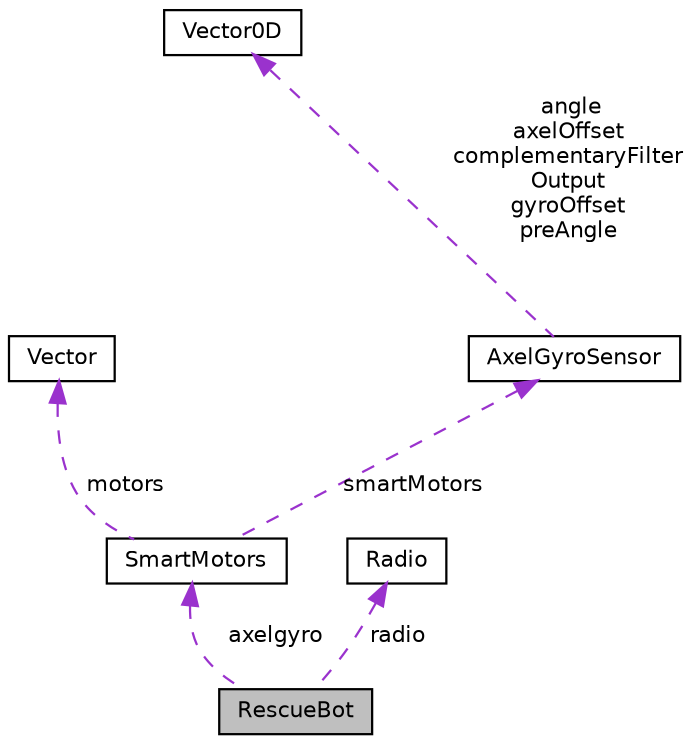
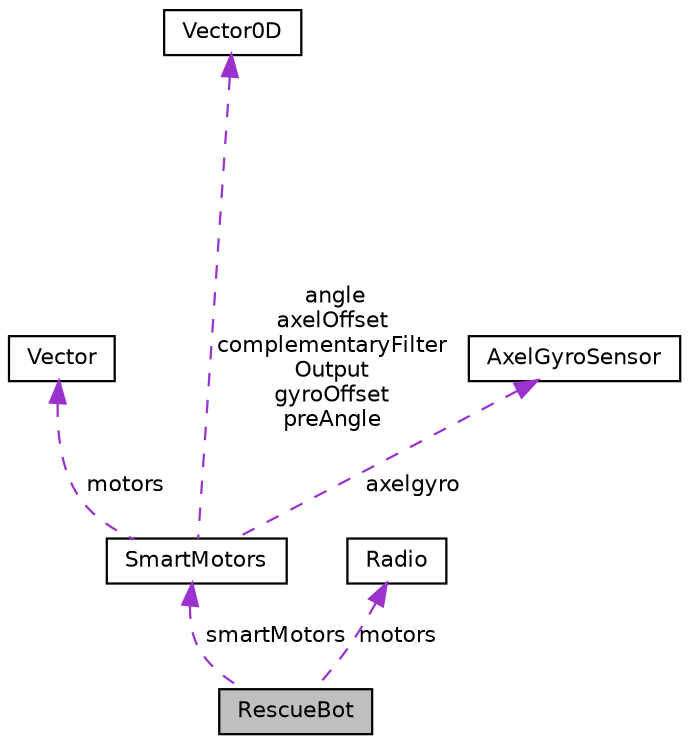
edge "AxelGyroSensor" -> "Vector0D": now "SmartMotors" -> "Vector0D"
edge "SmartMotors" -> "AxelGyroSensor": label " smartMotors" -> " axelgyro"
edge "RescueBot" -> "SmartMotors": label " axelgyro" -> " smartMotors"
edge "RescueBot" -> "Radio": label " radio" -> " motors"
